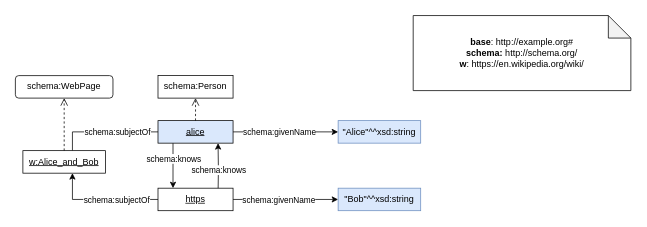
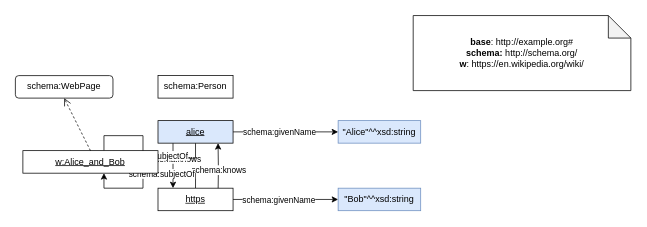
edge "alice" -> "schema:Person": removed
node "w:Alice_and_Bob": size 83x23 -> 135x23
